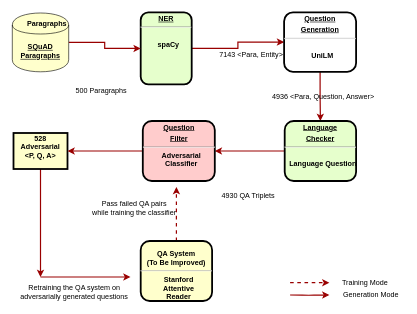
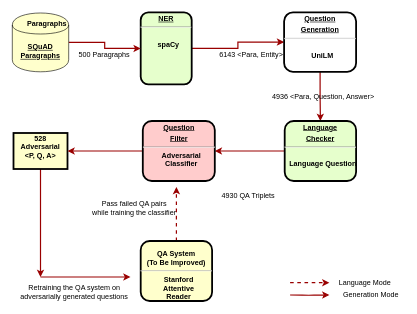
node "7143 <Para, Entity>": label "7143 <Para, Entity>" -> "6143 <Para, Entity>"
node "500 Paragraphs": moved (101, 91) -> (104, 55)
node "Training Mode": label "Training Mode" -> "Language Mode"
